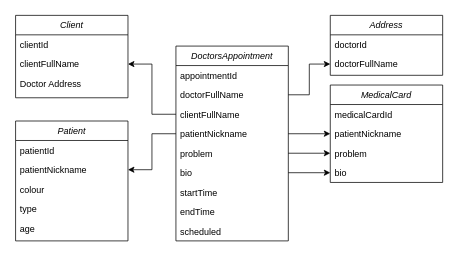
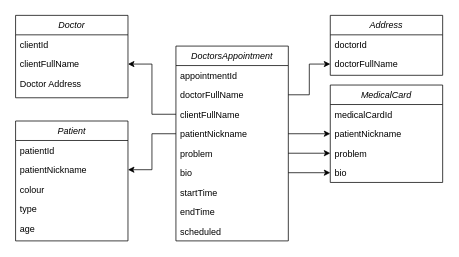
node "Client": label "Client" -> "Doctor"
